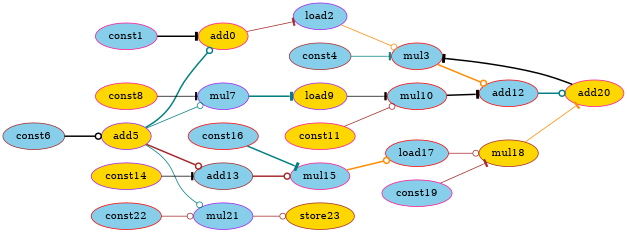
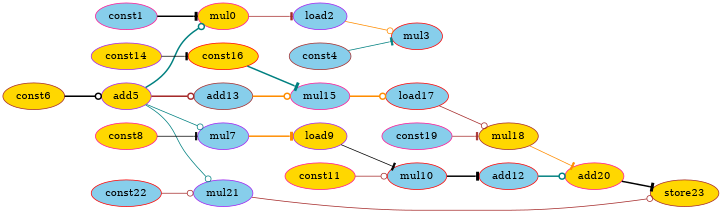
node "add0": label "add0" -> "mul0"
edge "add20" -> "mul3": now "add20" -> "store23"
edge "mul3" -> "add12": removed
edge "mul7" -> "load9": color teal -> darkorange
node "const6": fillcolor skyblue -> gold
node "const16": fillcolor skyblue -> gold
edge "const14" -> "add13": now "const14" -> "const16"
edge "add13" -> "mul15": color brown -> darkorange
